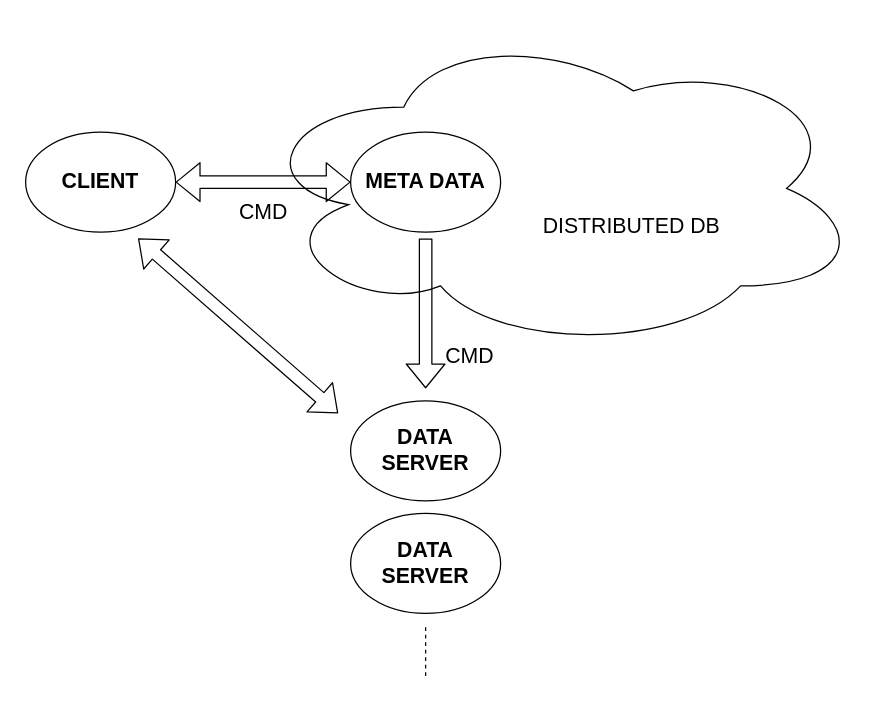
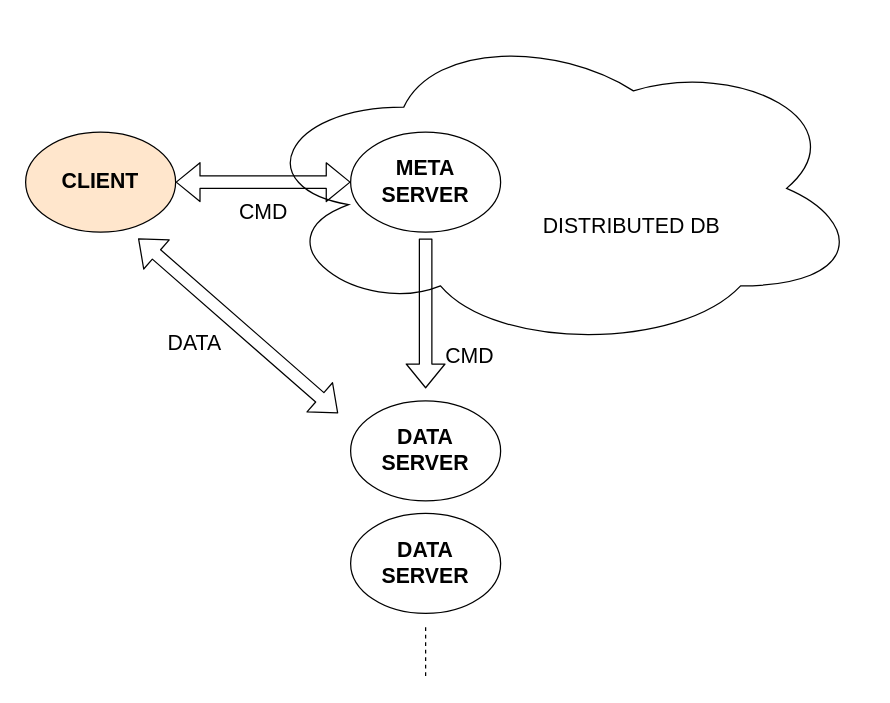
node "CLIENT": fillcolor #ffffff -> #ffe6cc
node "META DATA": label "META DATA" -> "META SERVER"
node "DATA": added
